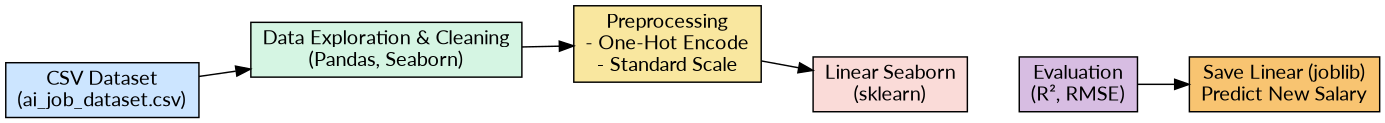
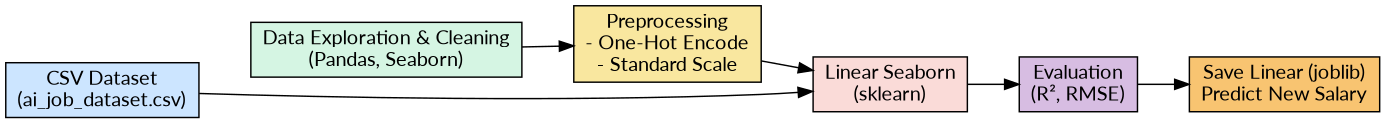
edge "CSV Dataset (ai_job_dataset.csv)" -> "Data Exploration & Cleaning (Pandas, Seaborn)": now "CSV Dataset (ai_job_dataset.csv)" -> "Linear Seaborn (sklearn)"
edge "Linear Seaborn (sklearn)" -> "Evaluation (R², RMSE)": added
